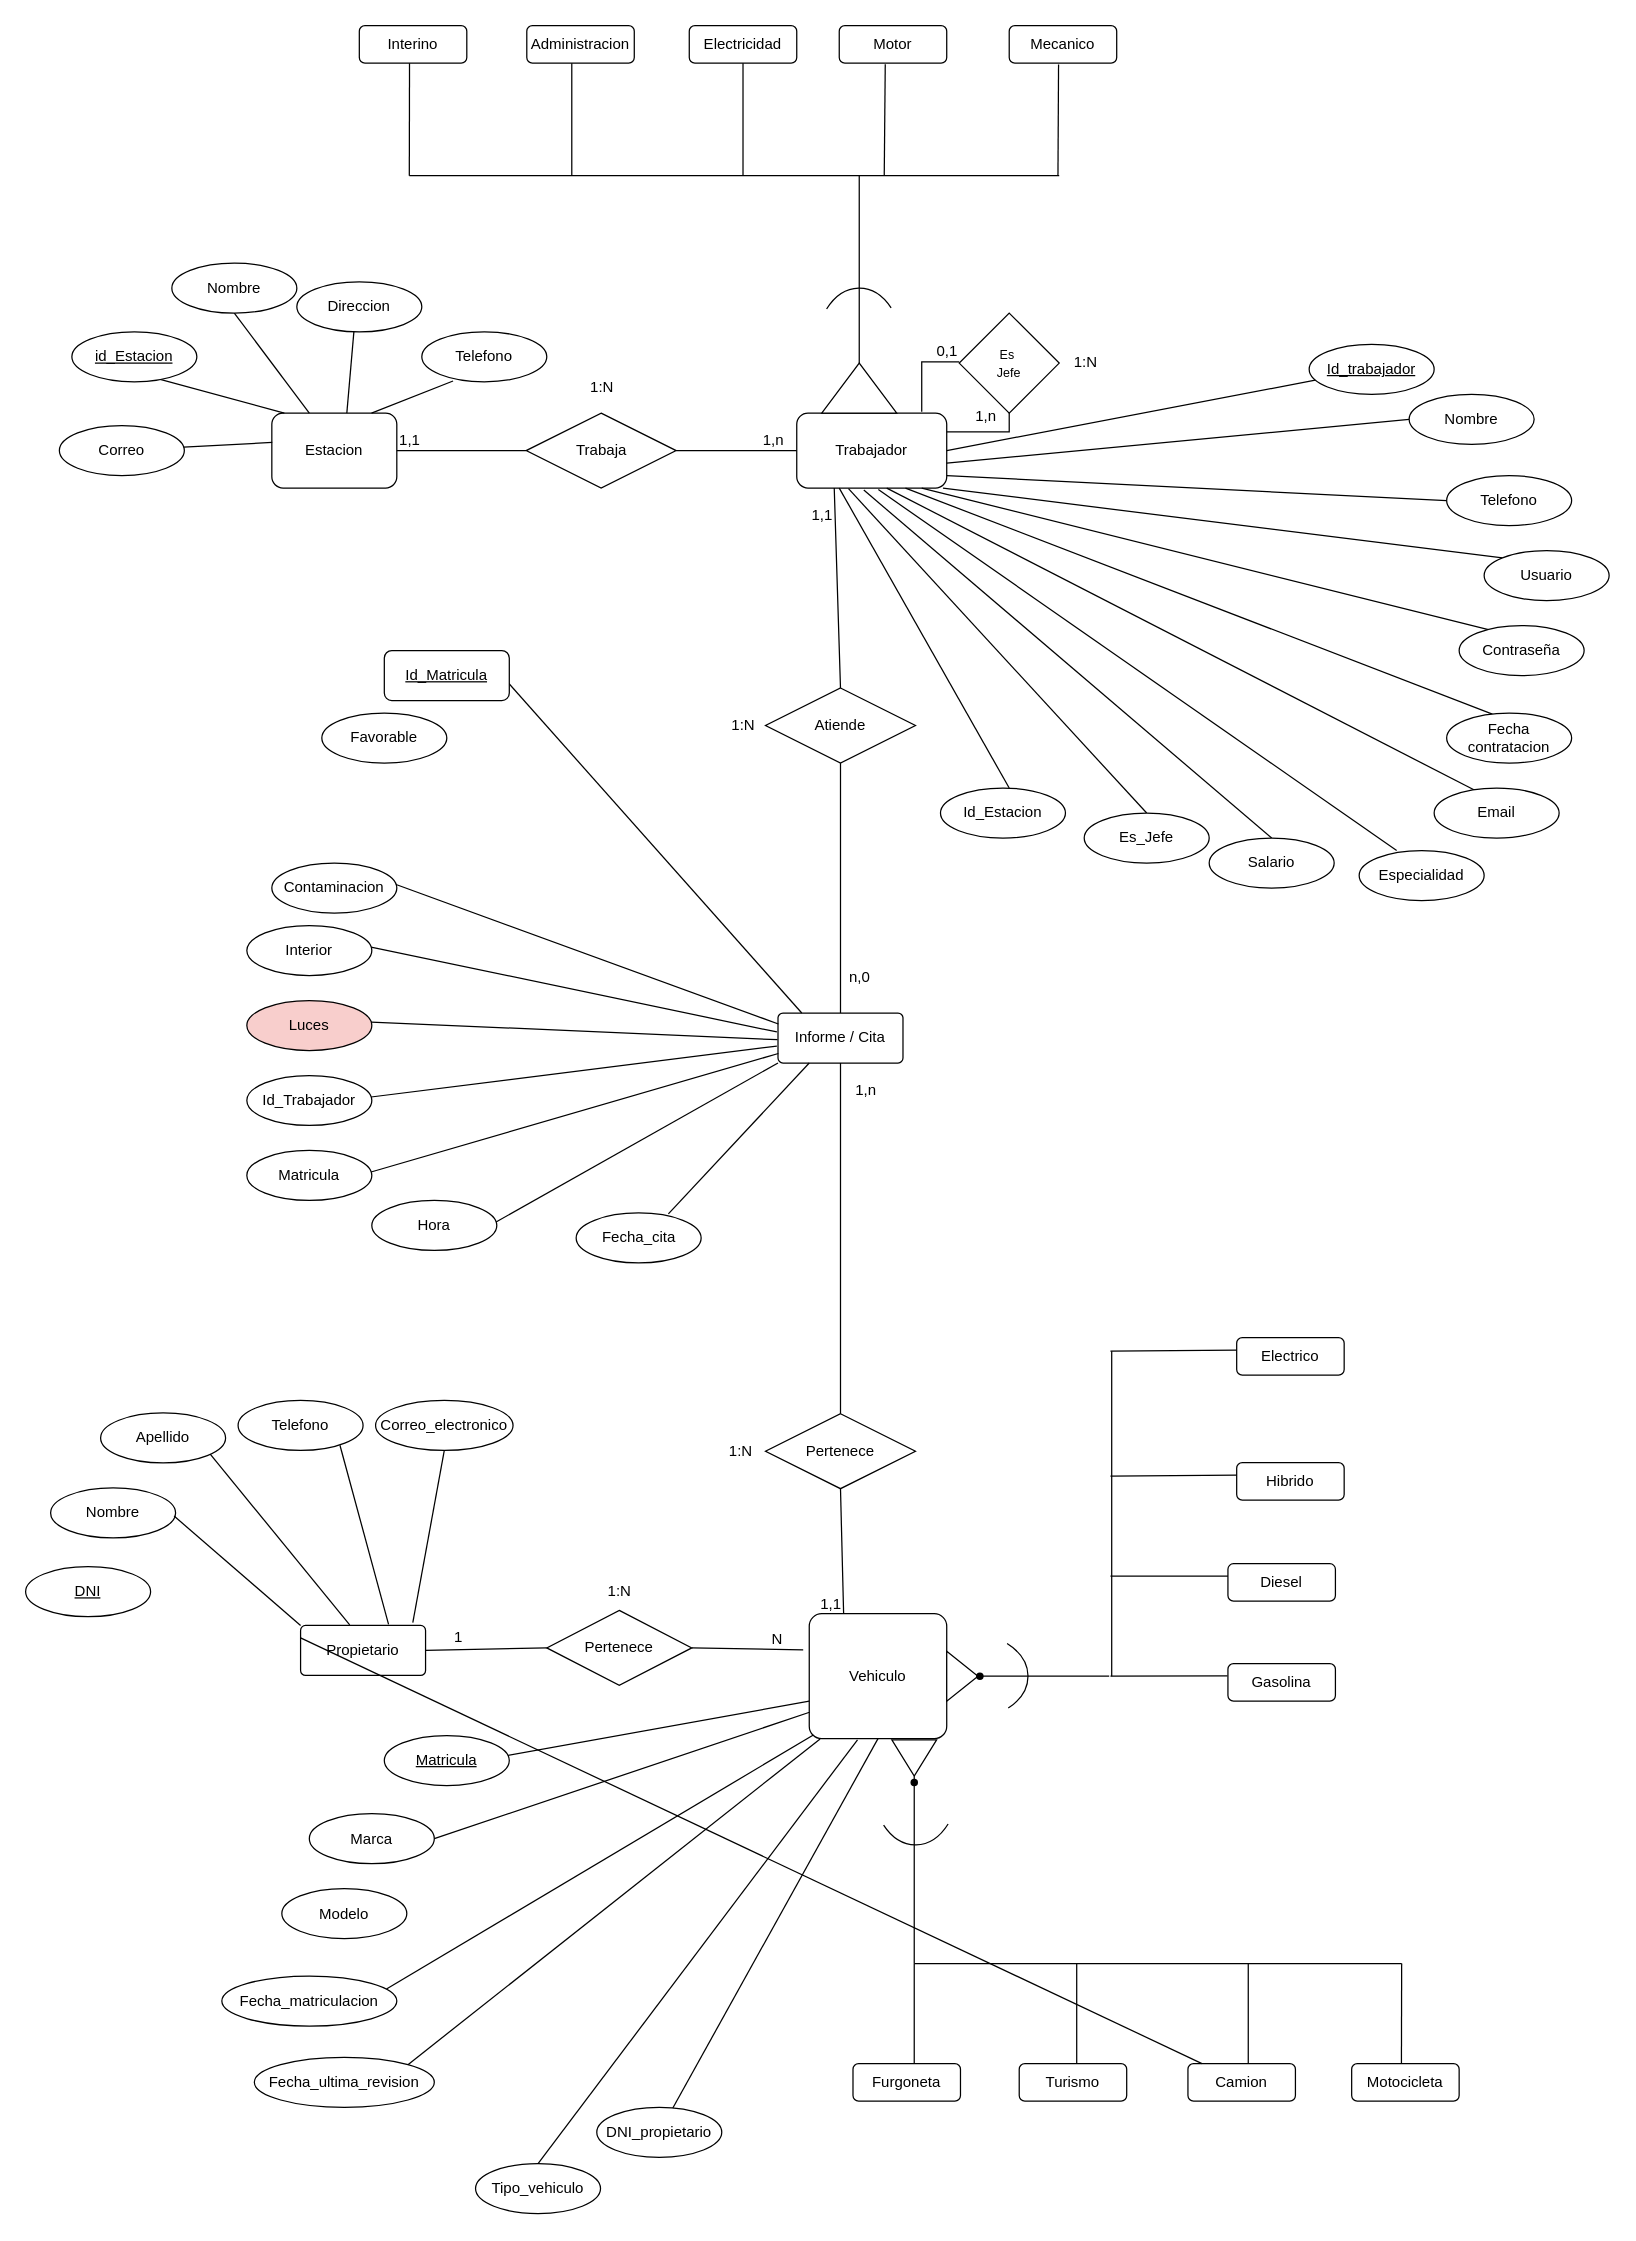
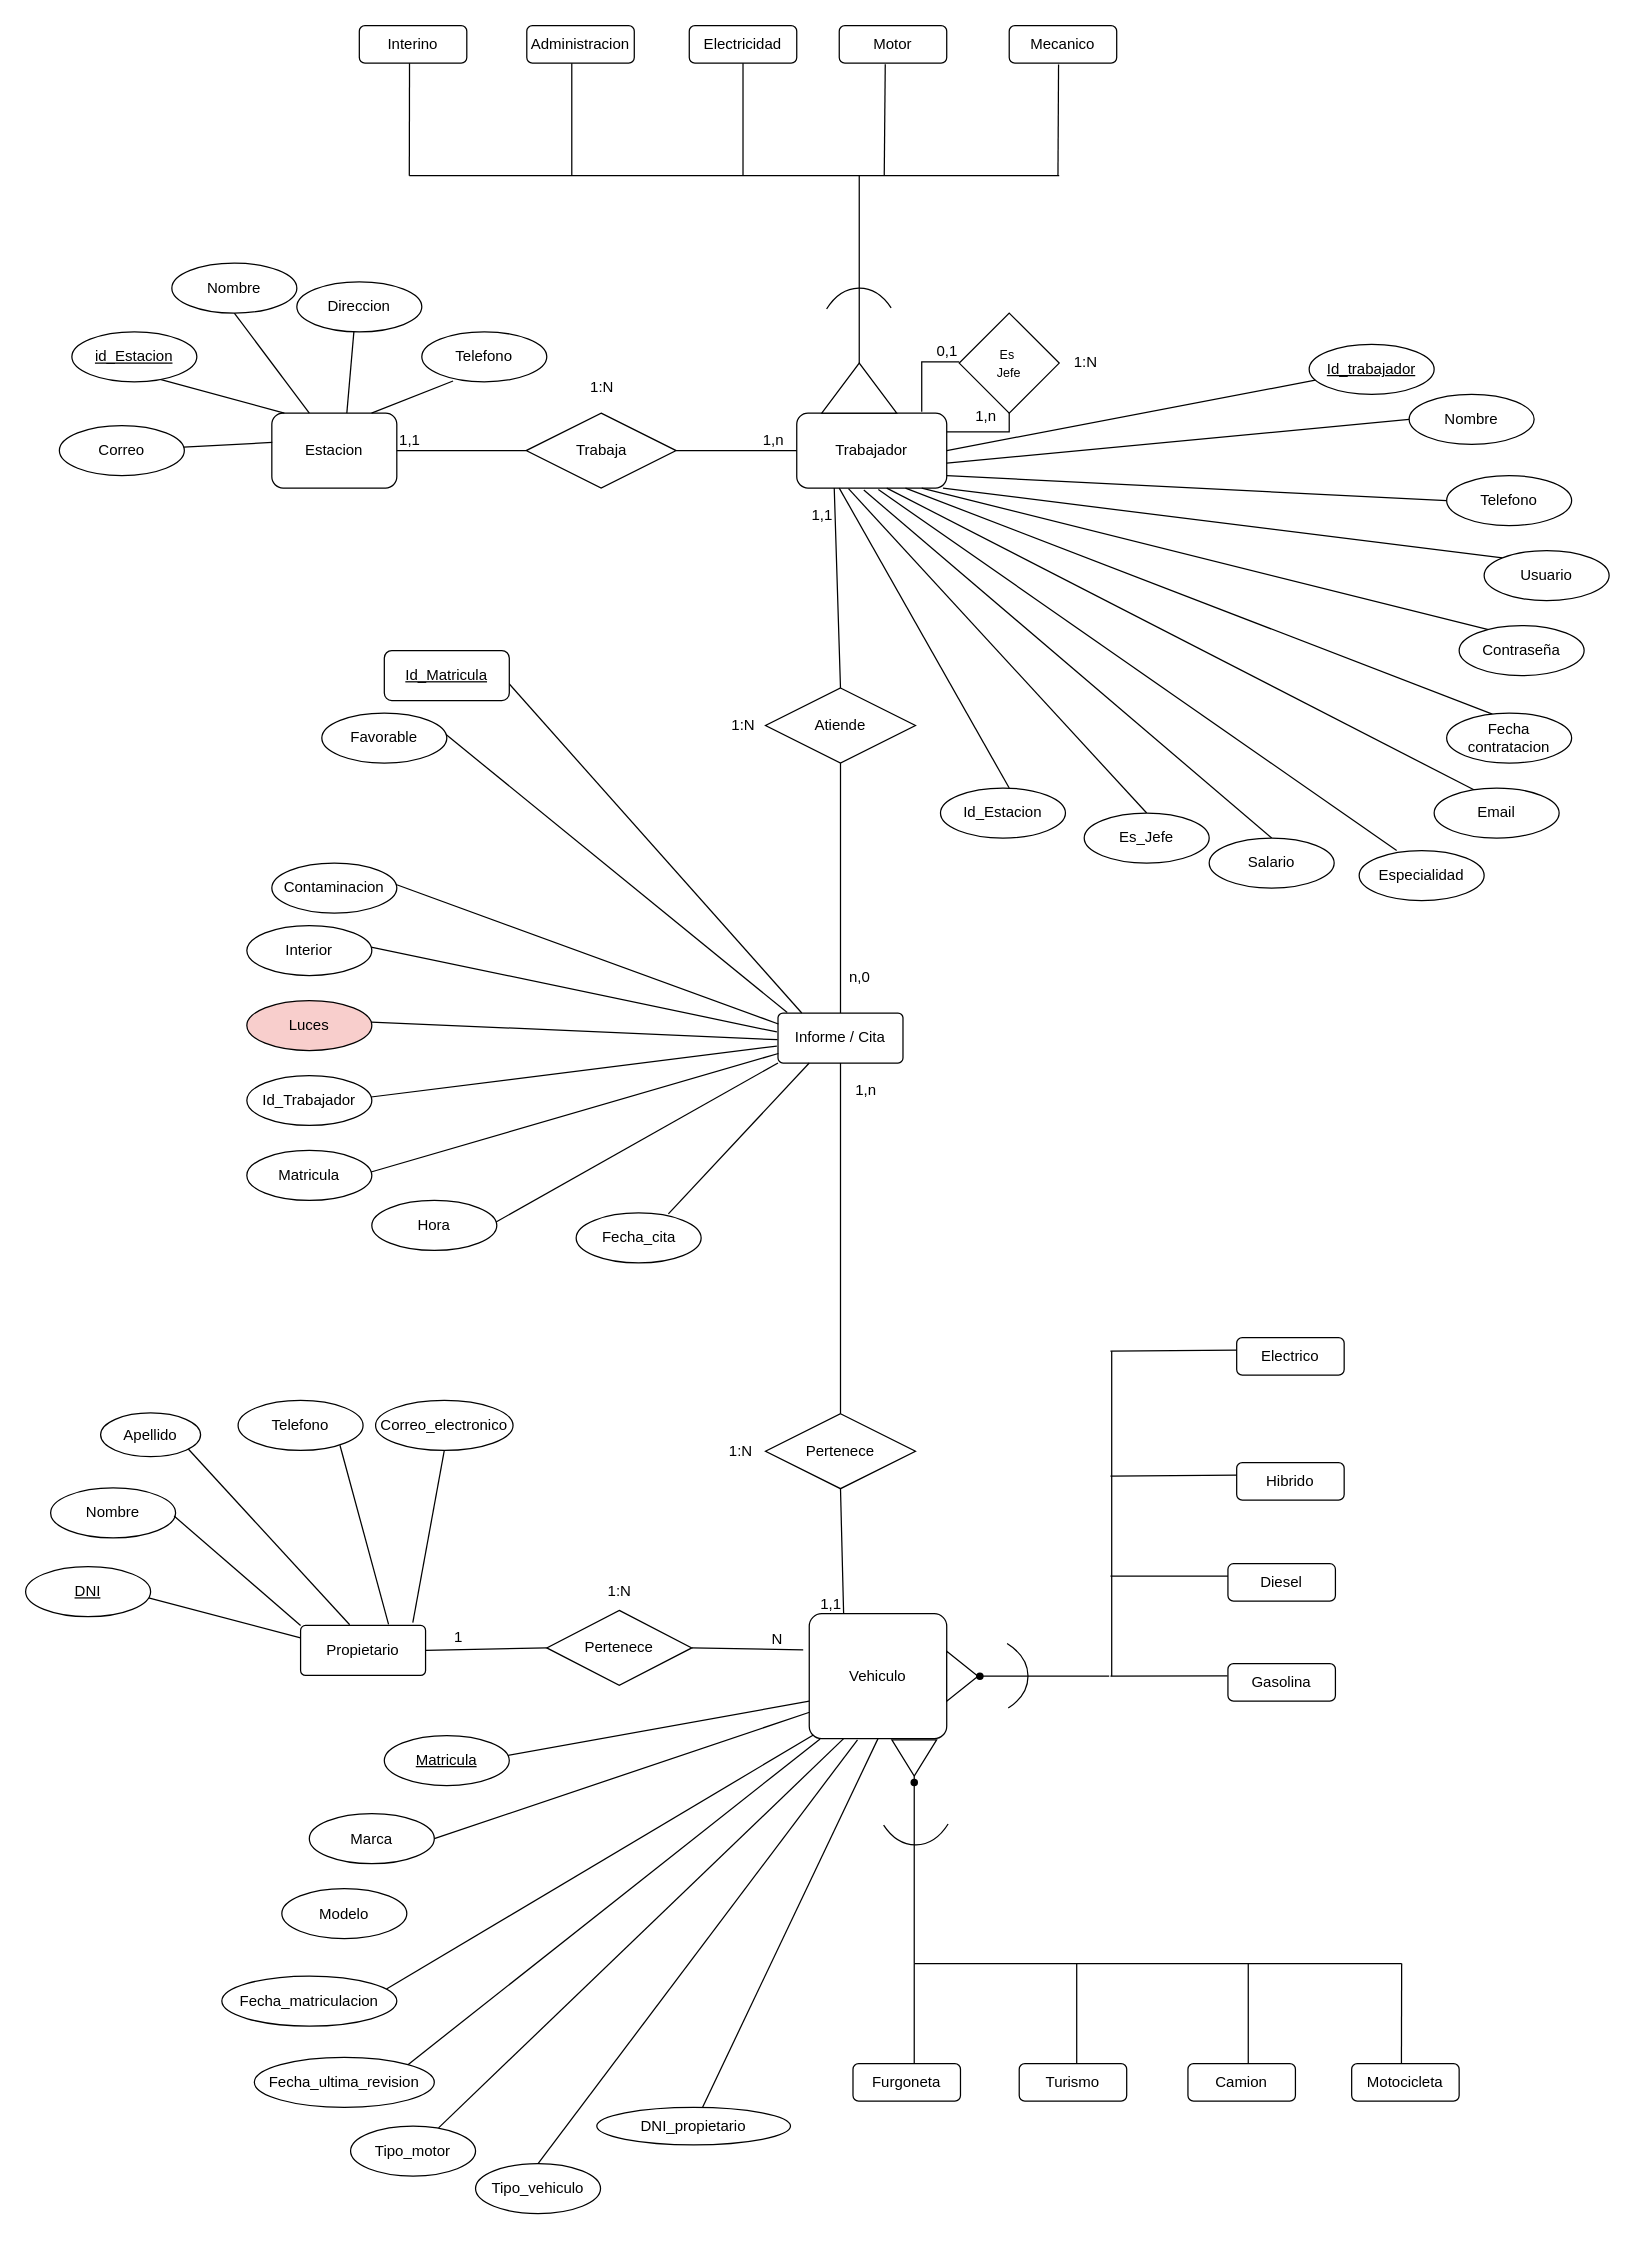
edge "Favorable" -- "Informe / Cita": added
node "Apellido": size 125x50 -> 100x44
edge "Propietario" -- "Camion": now "Propietario" -- "DNI"
edge "Vehiculo" -- "Tipo_motor": added
node "DNI_propietario": size 125x50 -> 194x38
node "Tipo_motor": added
